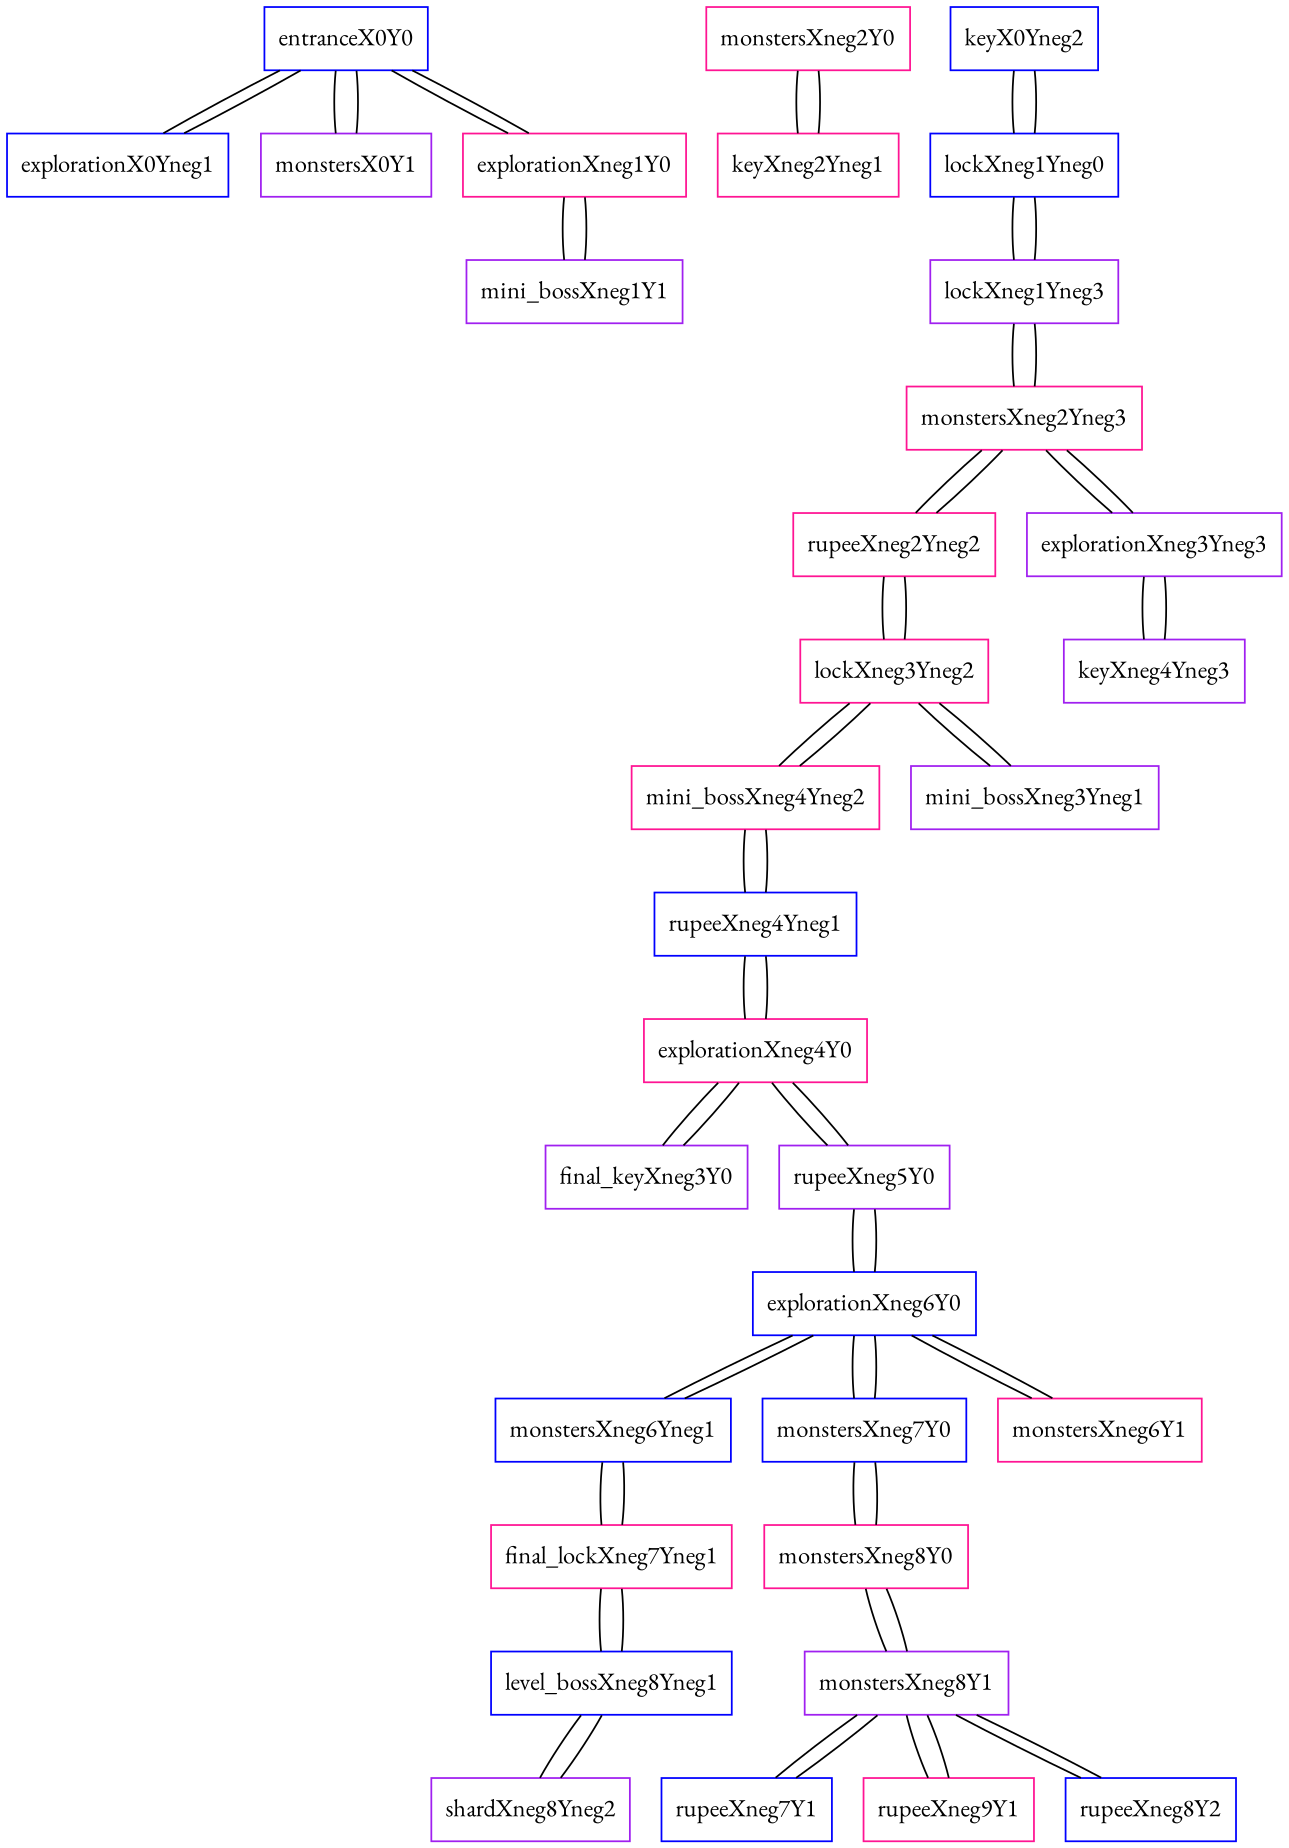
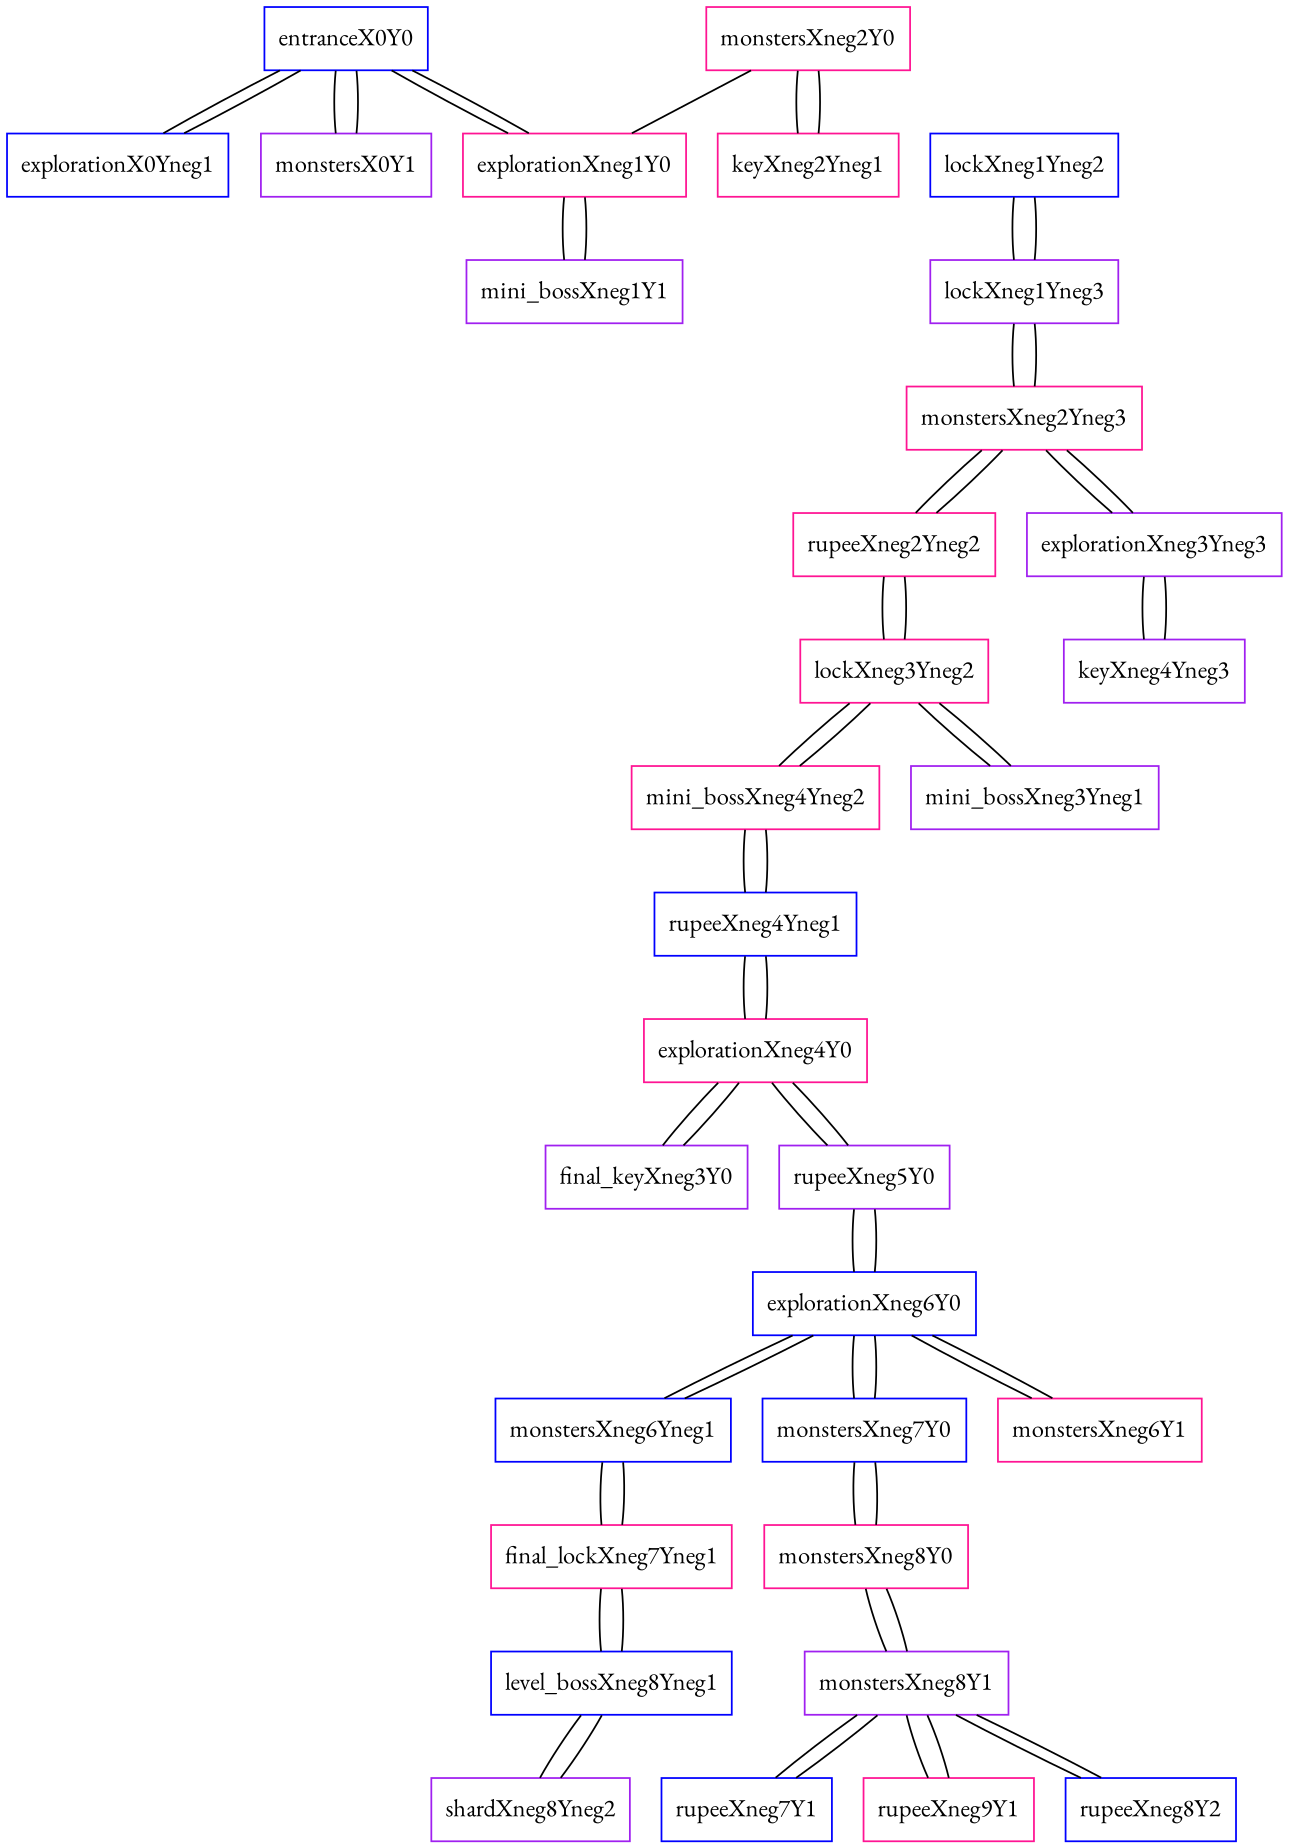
node "keyX0Yneg2": removed
edge "monstersXneg2Y0" -- "explorationXneg1Y0": added
node "lockXneg1Yneg0": label "lockXneg1Yneg0" -> "lockXneg1Yneg2"
